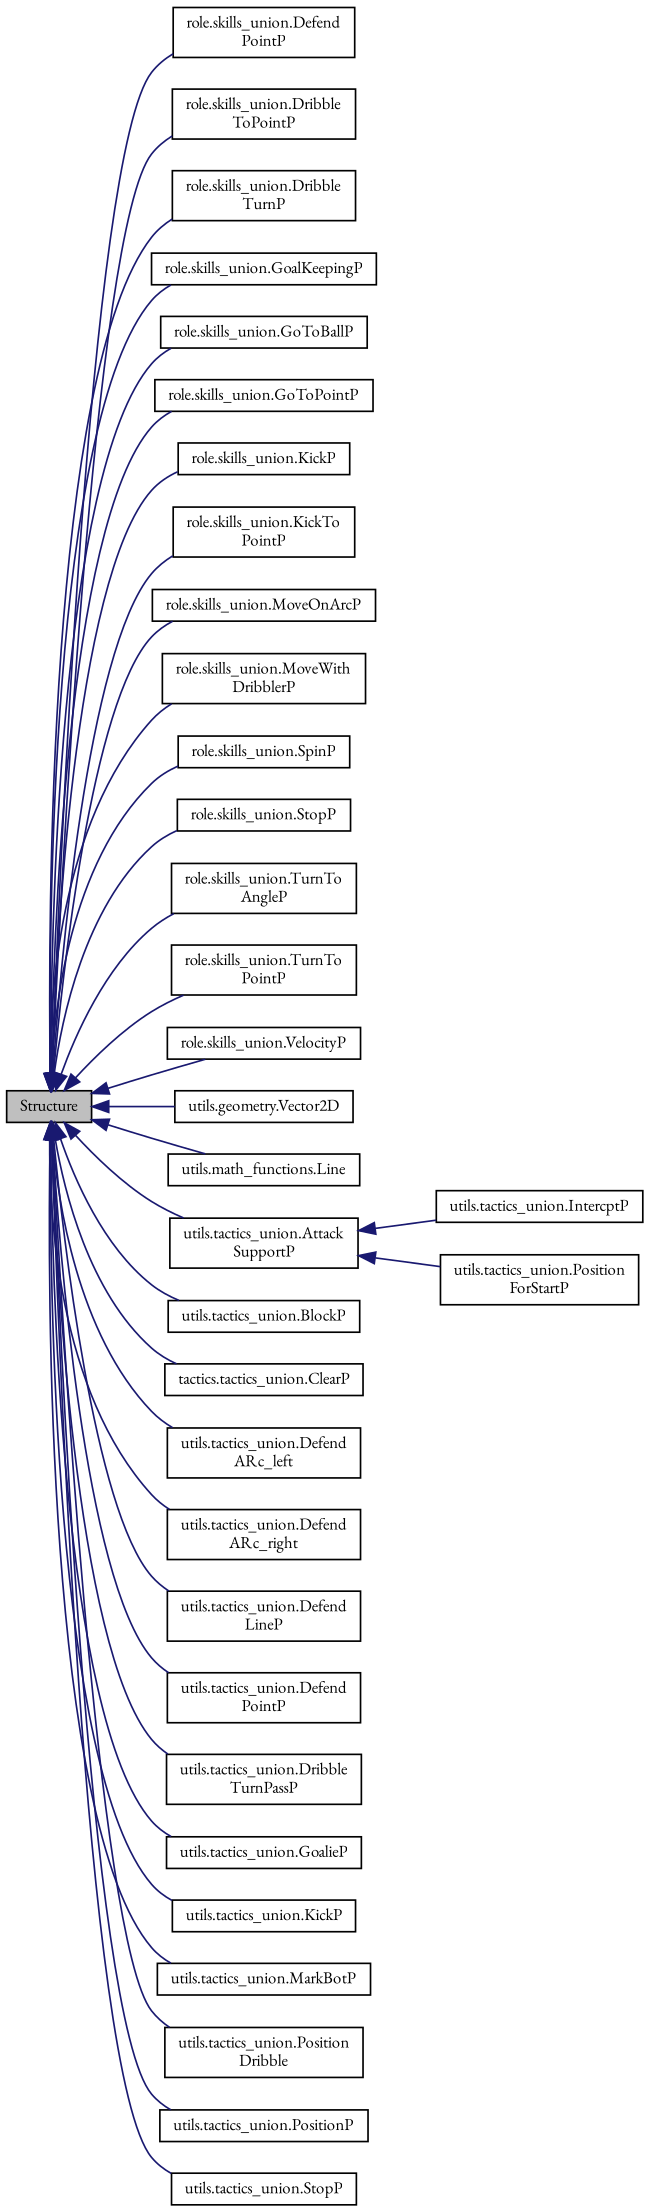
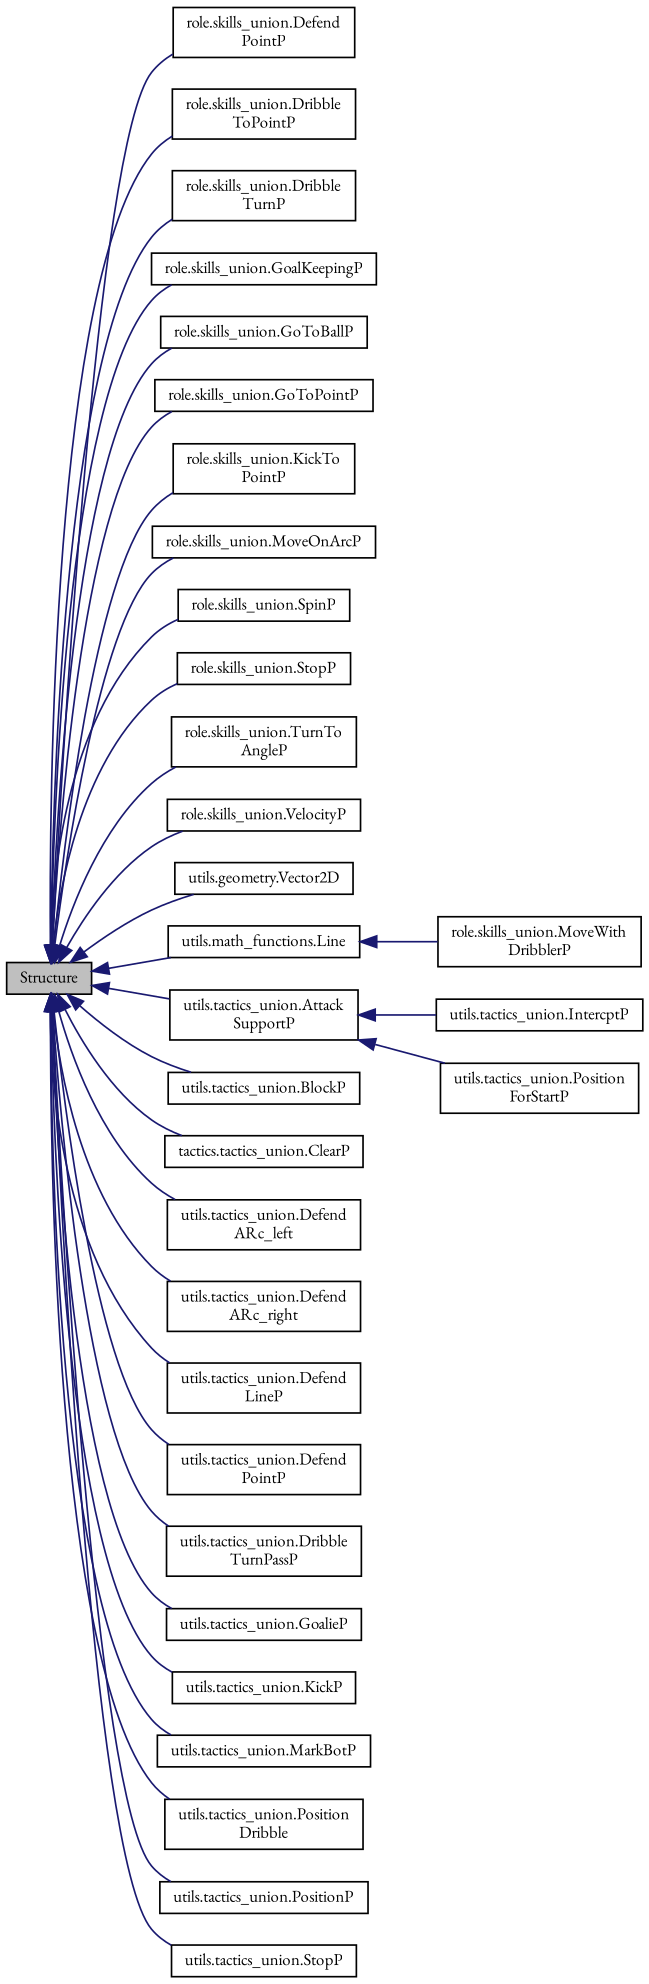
node "role.skills_union.KickP": removed
edge "role.skills_union.MoveWith DribblerP" -> "Structure": now "role.skills_union.MoveWith DribblerP" -> "utils.math_functions.Line"
node "role.skills_union.TurnTo PointP": removed
